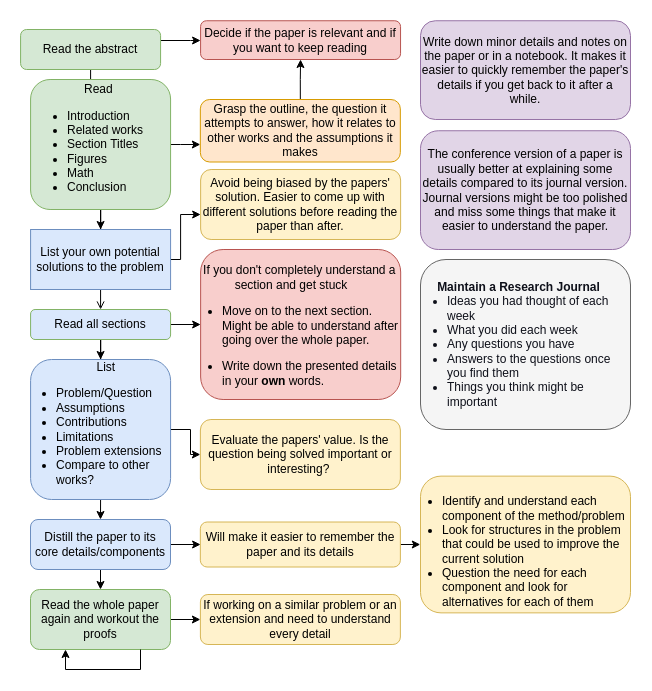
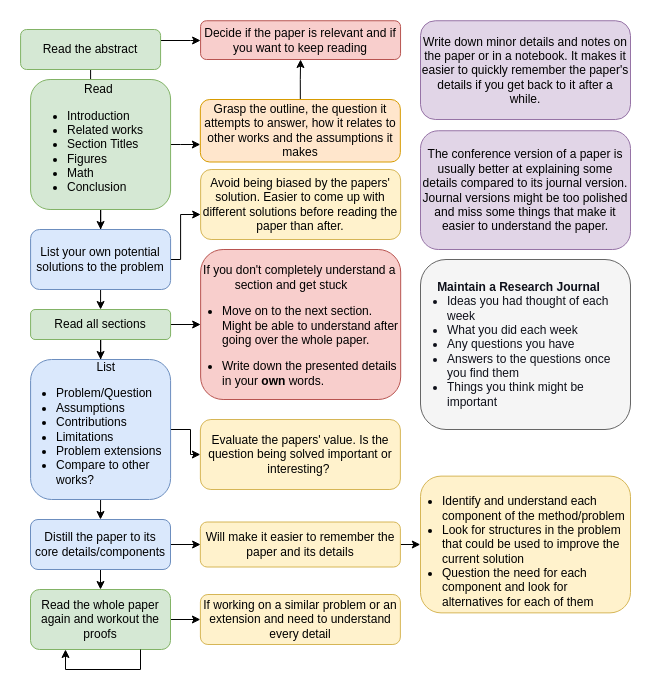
node "List your own potential solutions to the problem": shape rectangle -> rounded rectangle
edge "List your own potential solutions to the problem" -> "Read all sections": arrowhead open -> classic
node "Read all sections": fillcolor #dae8fc -> #d5e8d4
